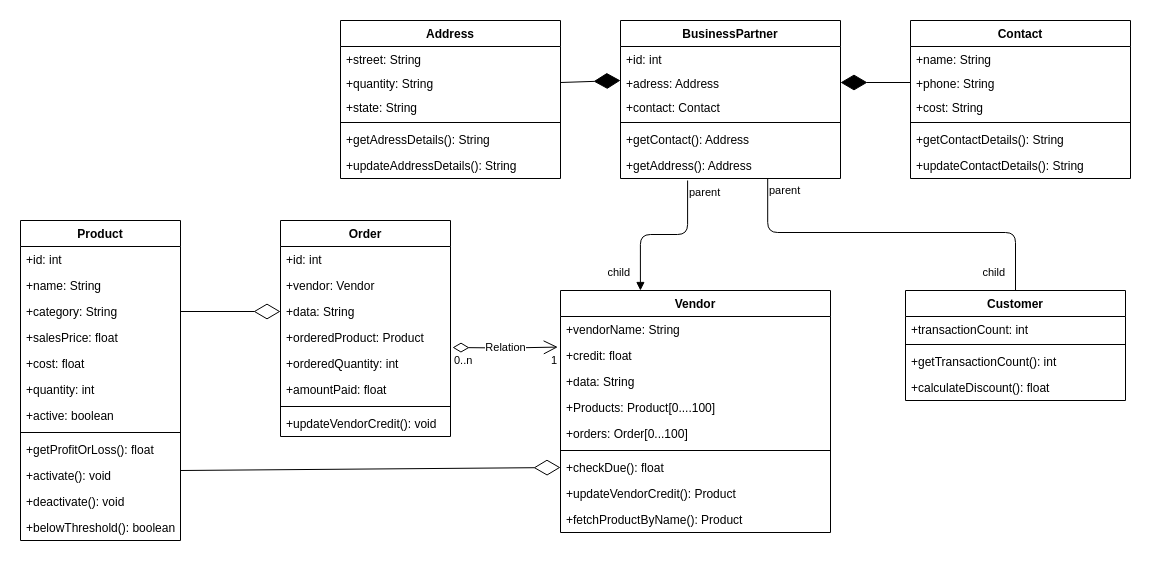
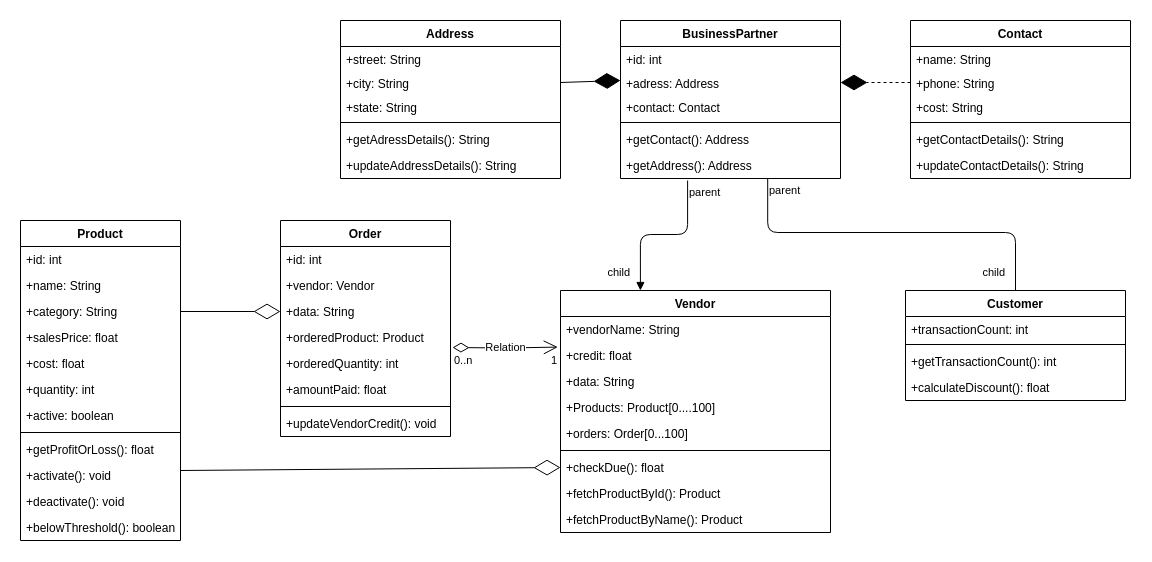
edge "+phone: String" -> "+adress: Address": style solid -> dashed
node "+quantity: String": label "+quantity: String" -> "+city: String"
node "+updateVendorCredit(): Product": label "+updateVendorCredit(): Product" -> "+fetchProductById(): Product"
